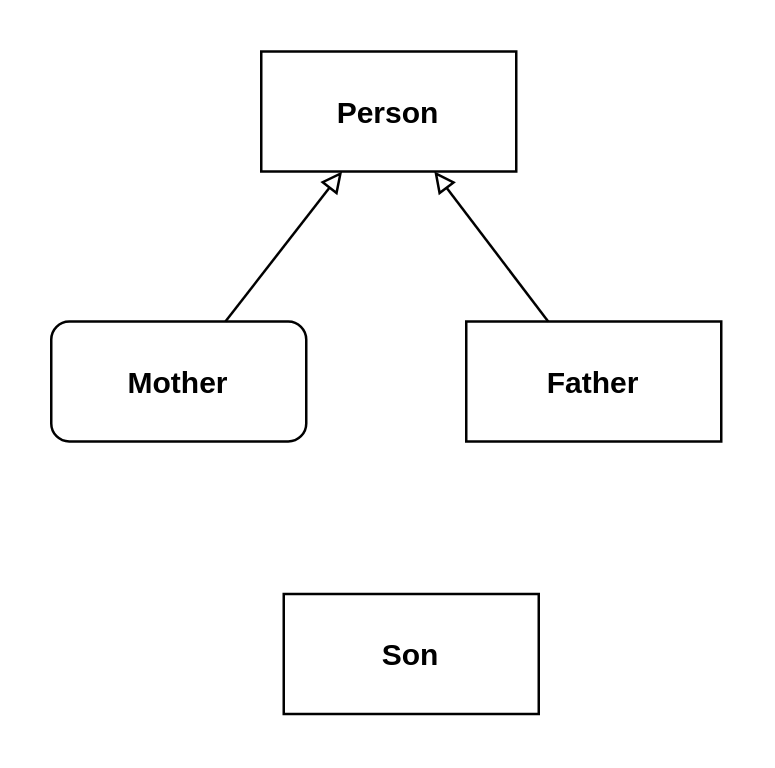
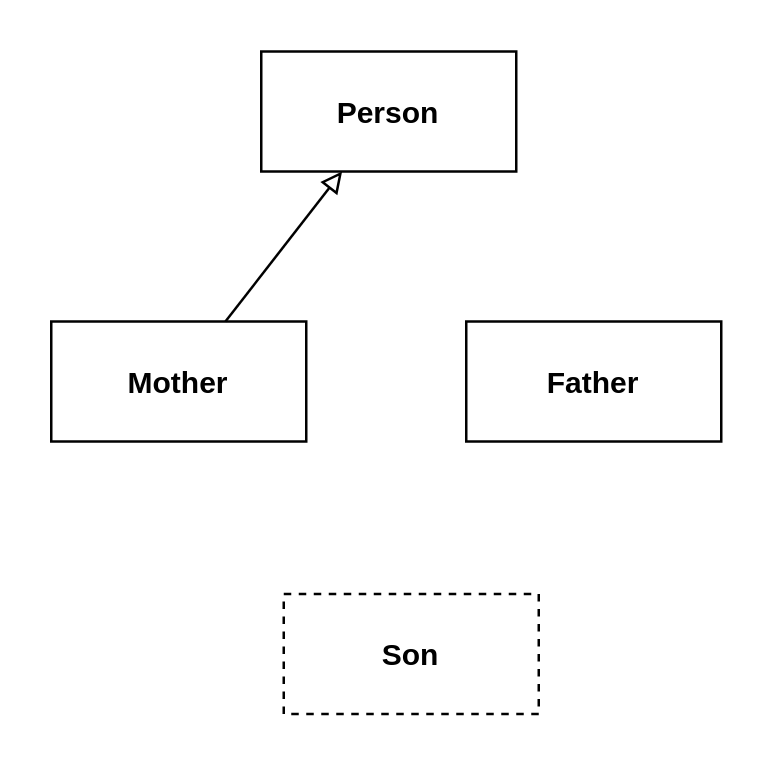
edge "Father" -> "Person": removed
node "Mother": shape rounded rectangle -> rectangle
node "Son": style solid -> dashed
